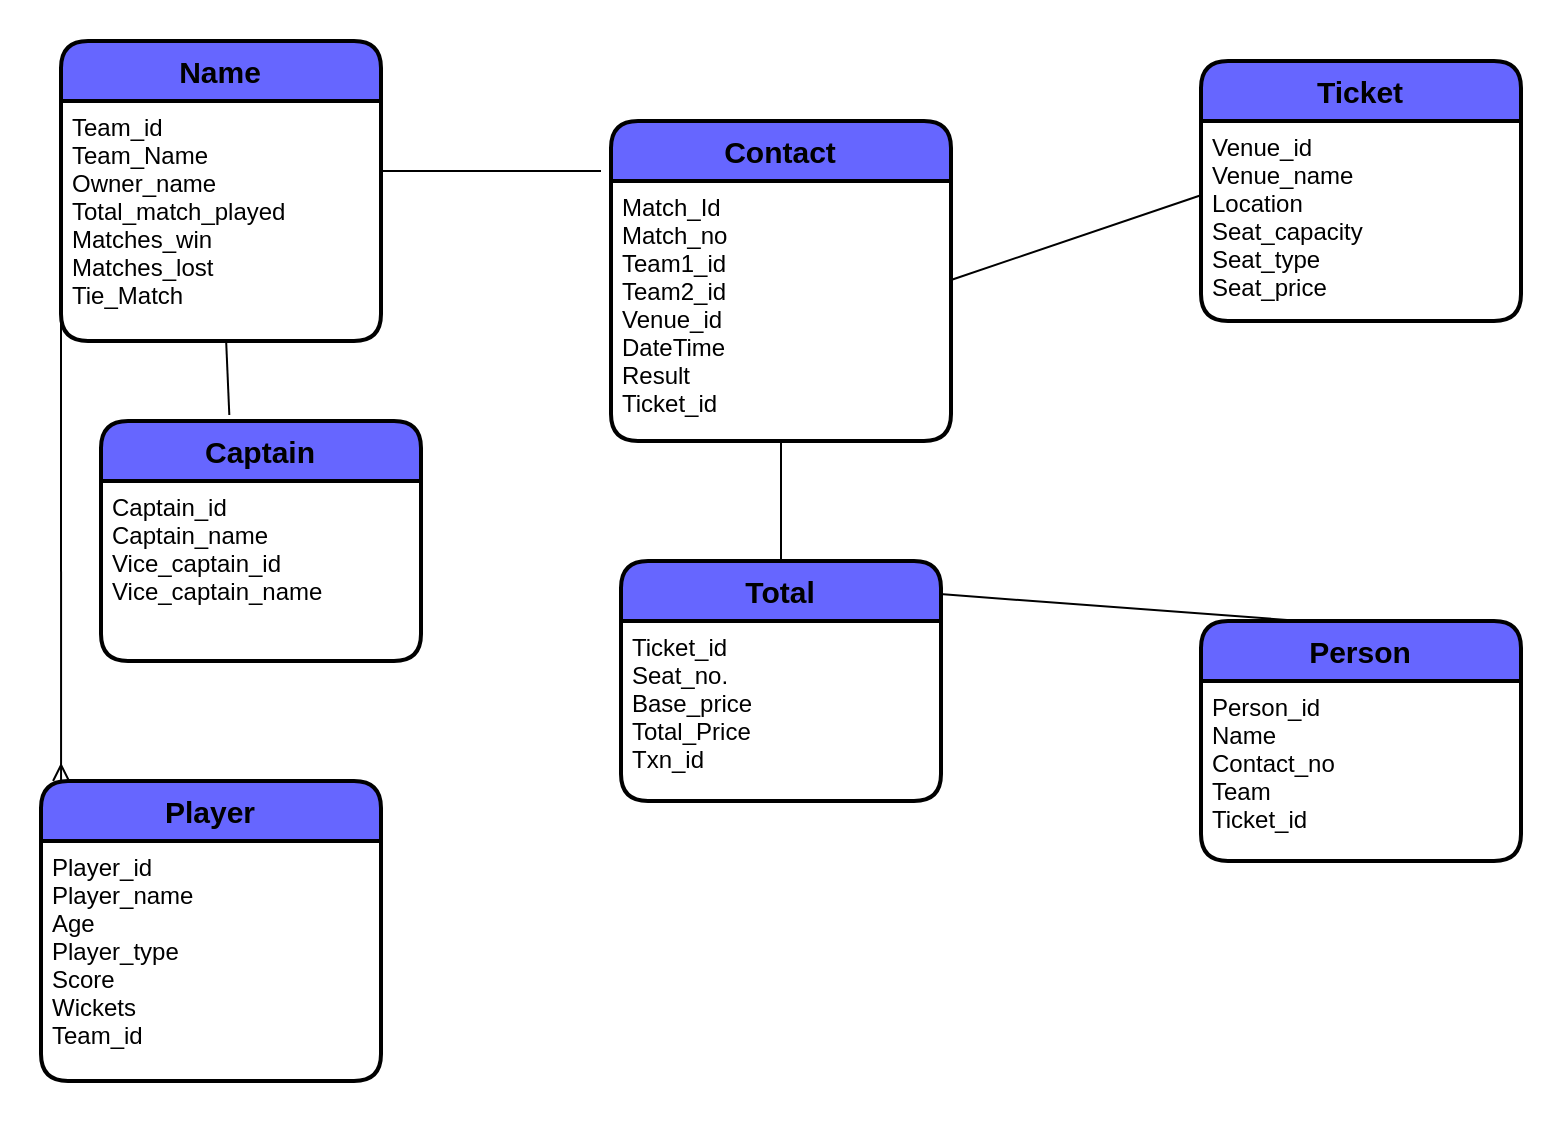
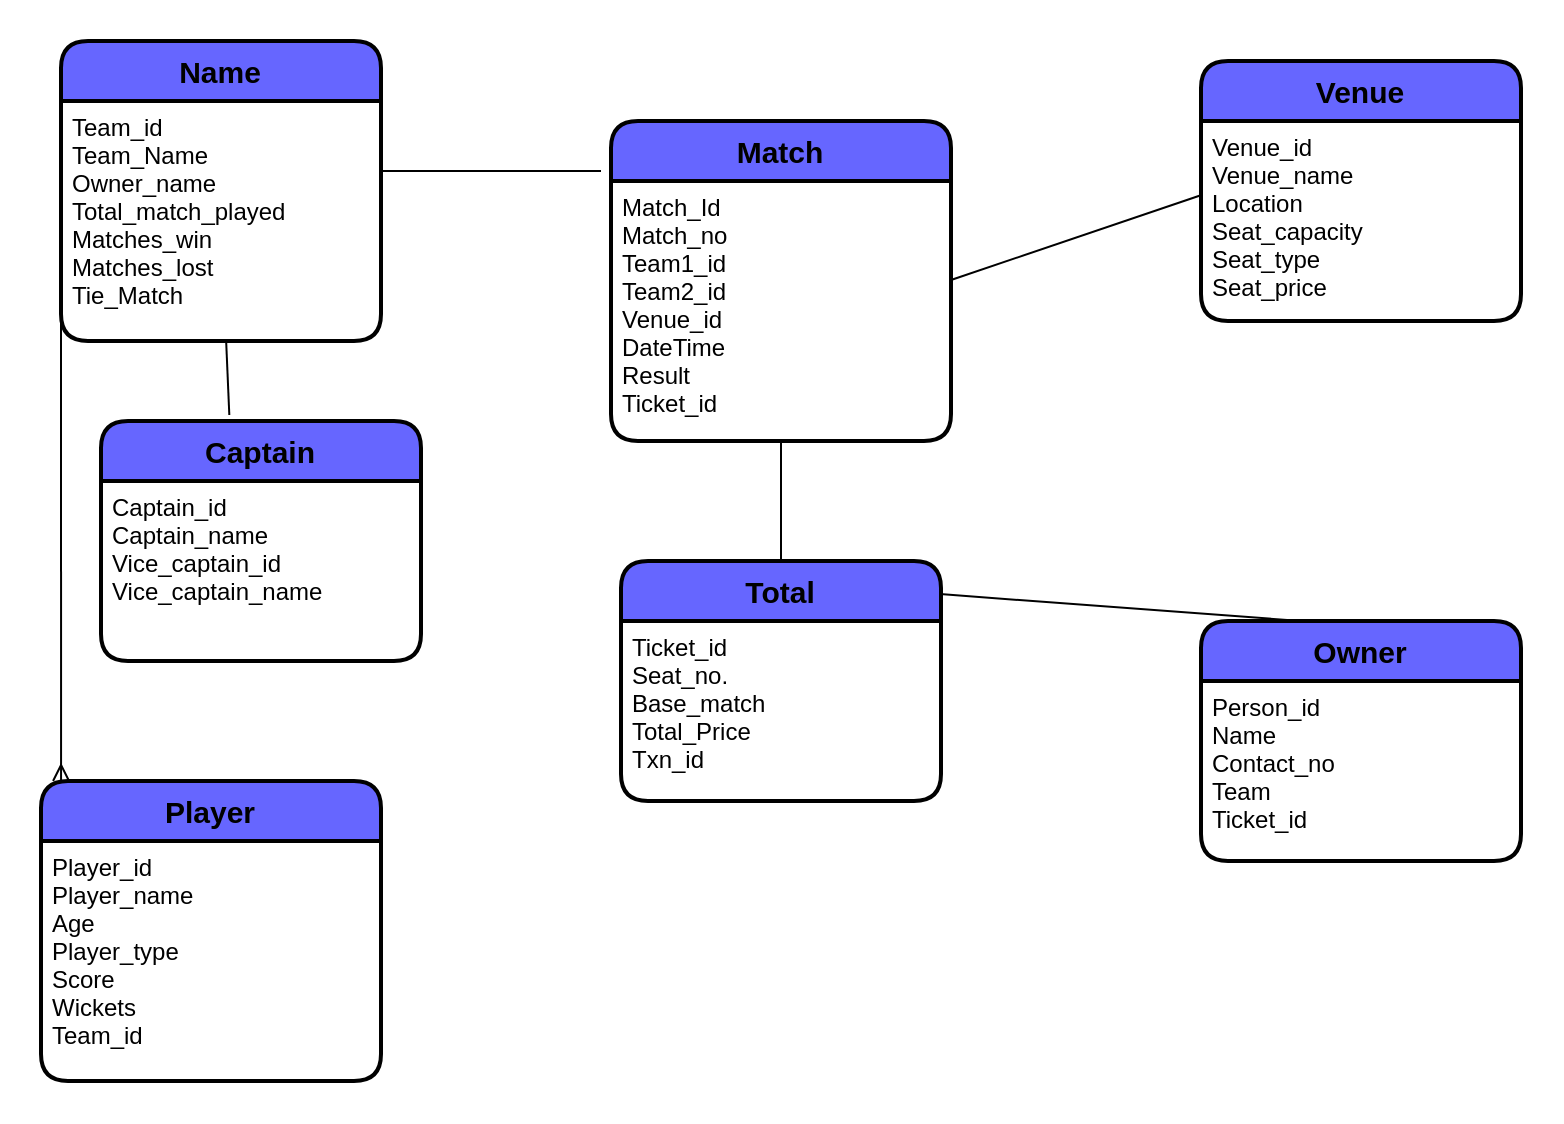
node "Ticket": label "Ticket" -> "Venue"
node "Contact": label "Contact" -> "Match"
node "Ticket_id Seat_no. Base_price Total_Price Txn_id": label "Ticket_id Seat_no. Base_price Total_Price Txn_id" -> "Ticket_id Seat_no. Base_match Total_Price Txn_id"
node "Person": label "Person" -> "Owner"
